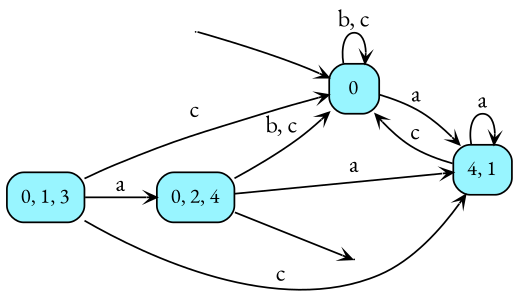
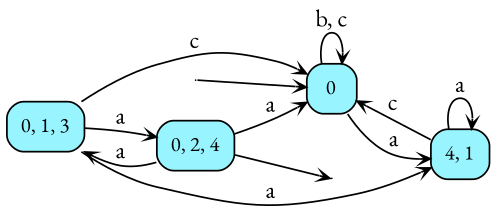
edge "0, 2, 4" -> "0": label "b, c" -> "a"
edge "0, 2, 4" -> "4, 1": now "0, 2, 4" -> "0, 1, 3"
edge "0, 1, 3" -> "4, 1": label "c" -> "a"
